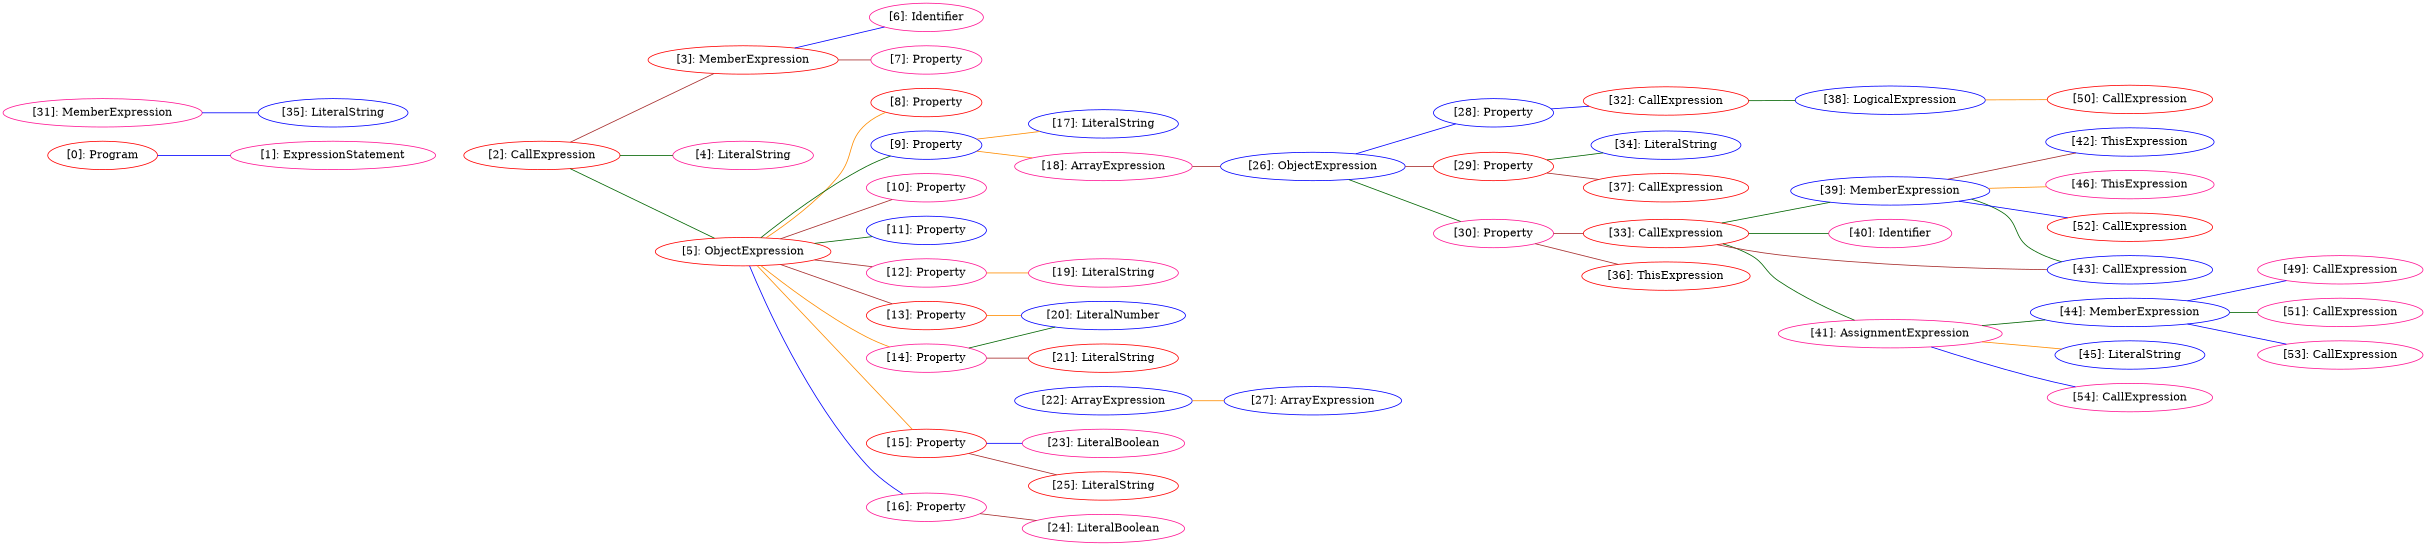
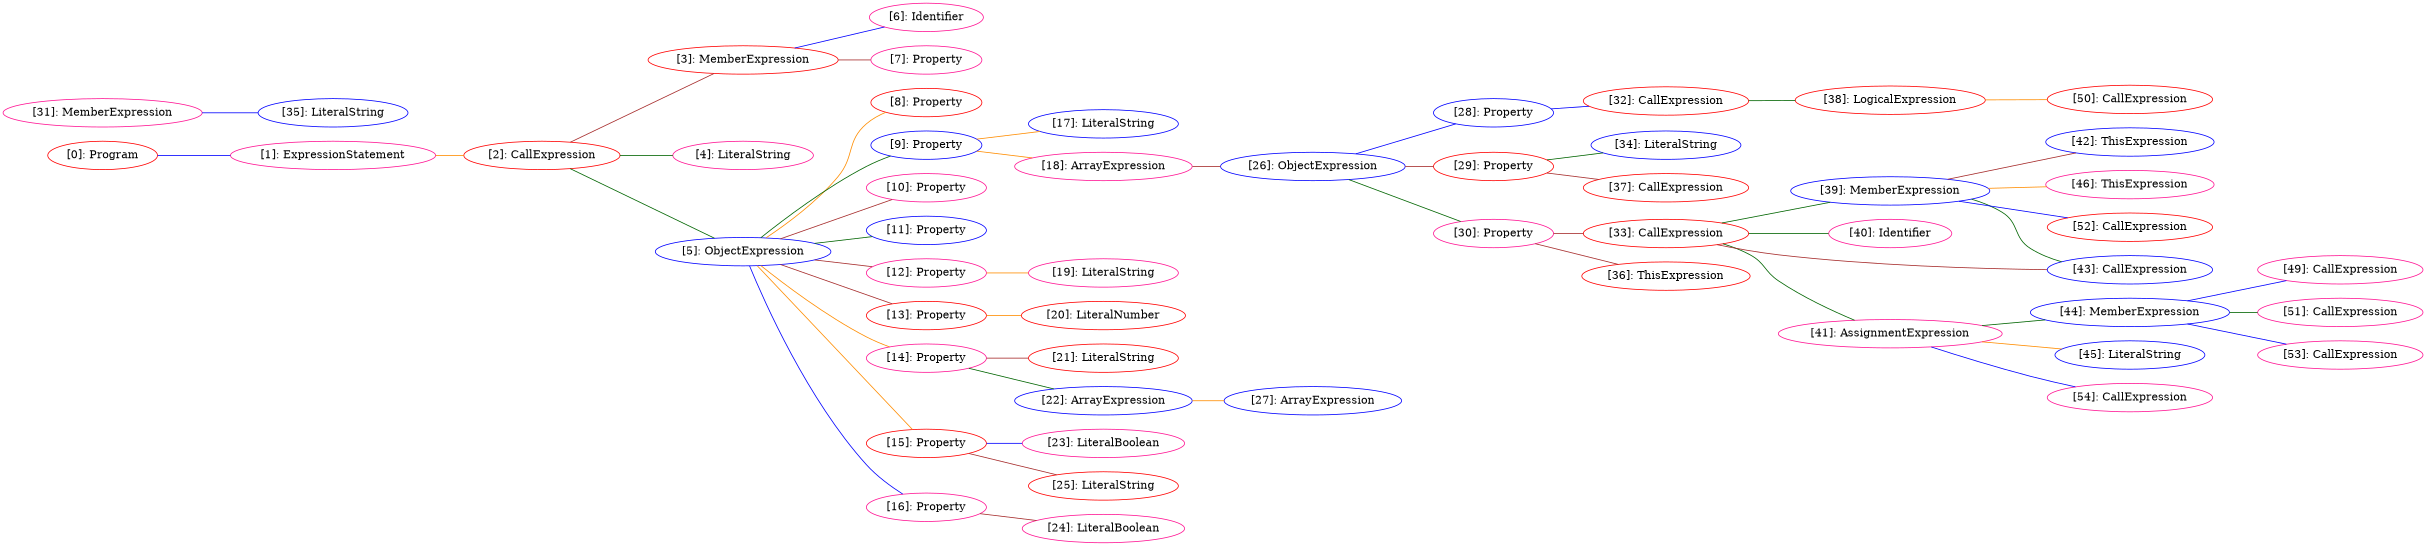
node "[38]: LogicalExpression": color blue -> red
edge "[1]: ExpressionStatement" -- "[2]: CallExpression": added
node "[5]: ObjectExpression": color red -> blue
node "[20]: LiteralNumber": color blue -> red
edge "[20]: LiteralNumber" -- "[14]: Property": now "[22]: ArrayExpression" -- "[14]: Property"
